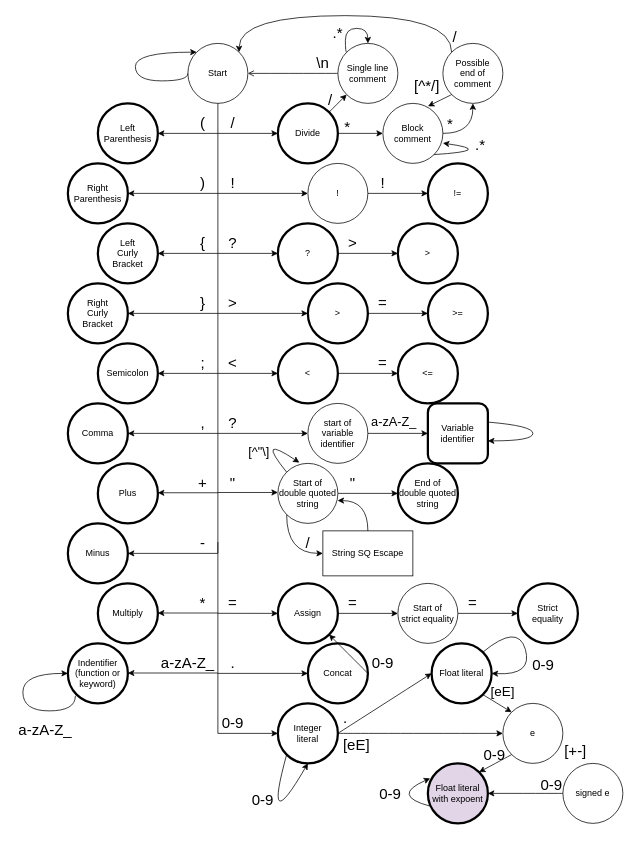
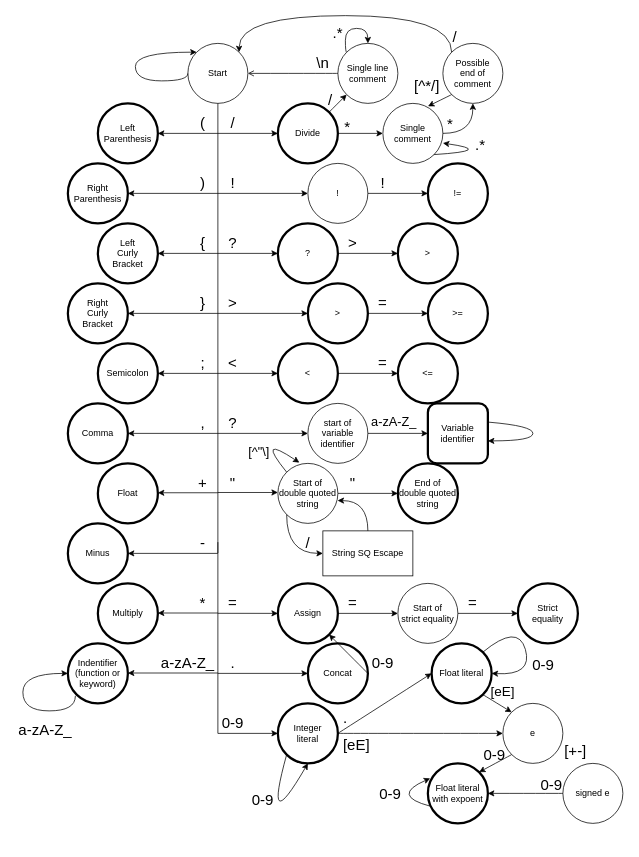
node "Block comment": label "Block comment" -> "Single comment"
node "Plus": label "Plus" -> "Float"
node "Float literal with expoent": fillcolor #e1d5e7 -> #ffffff
